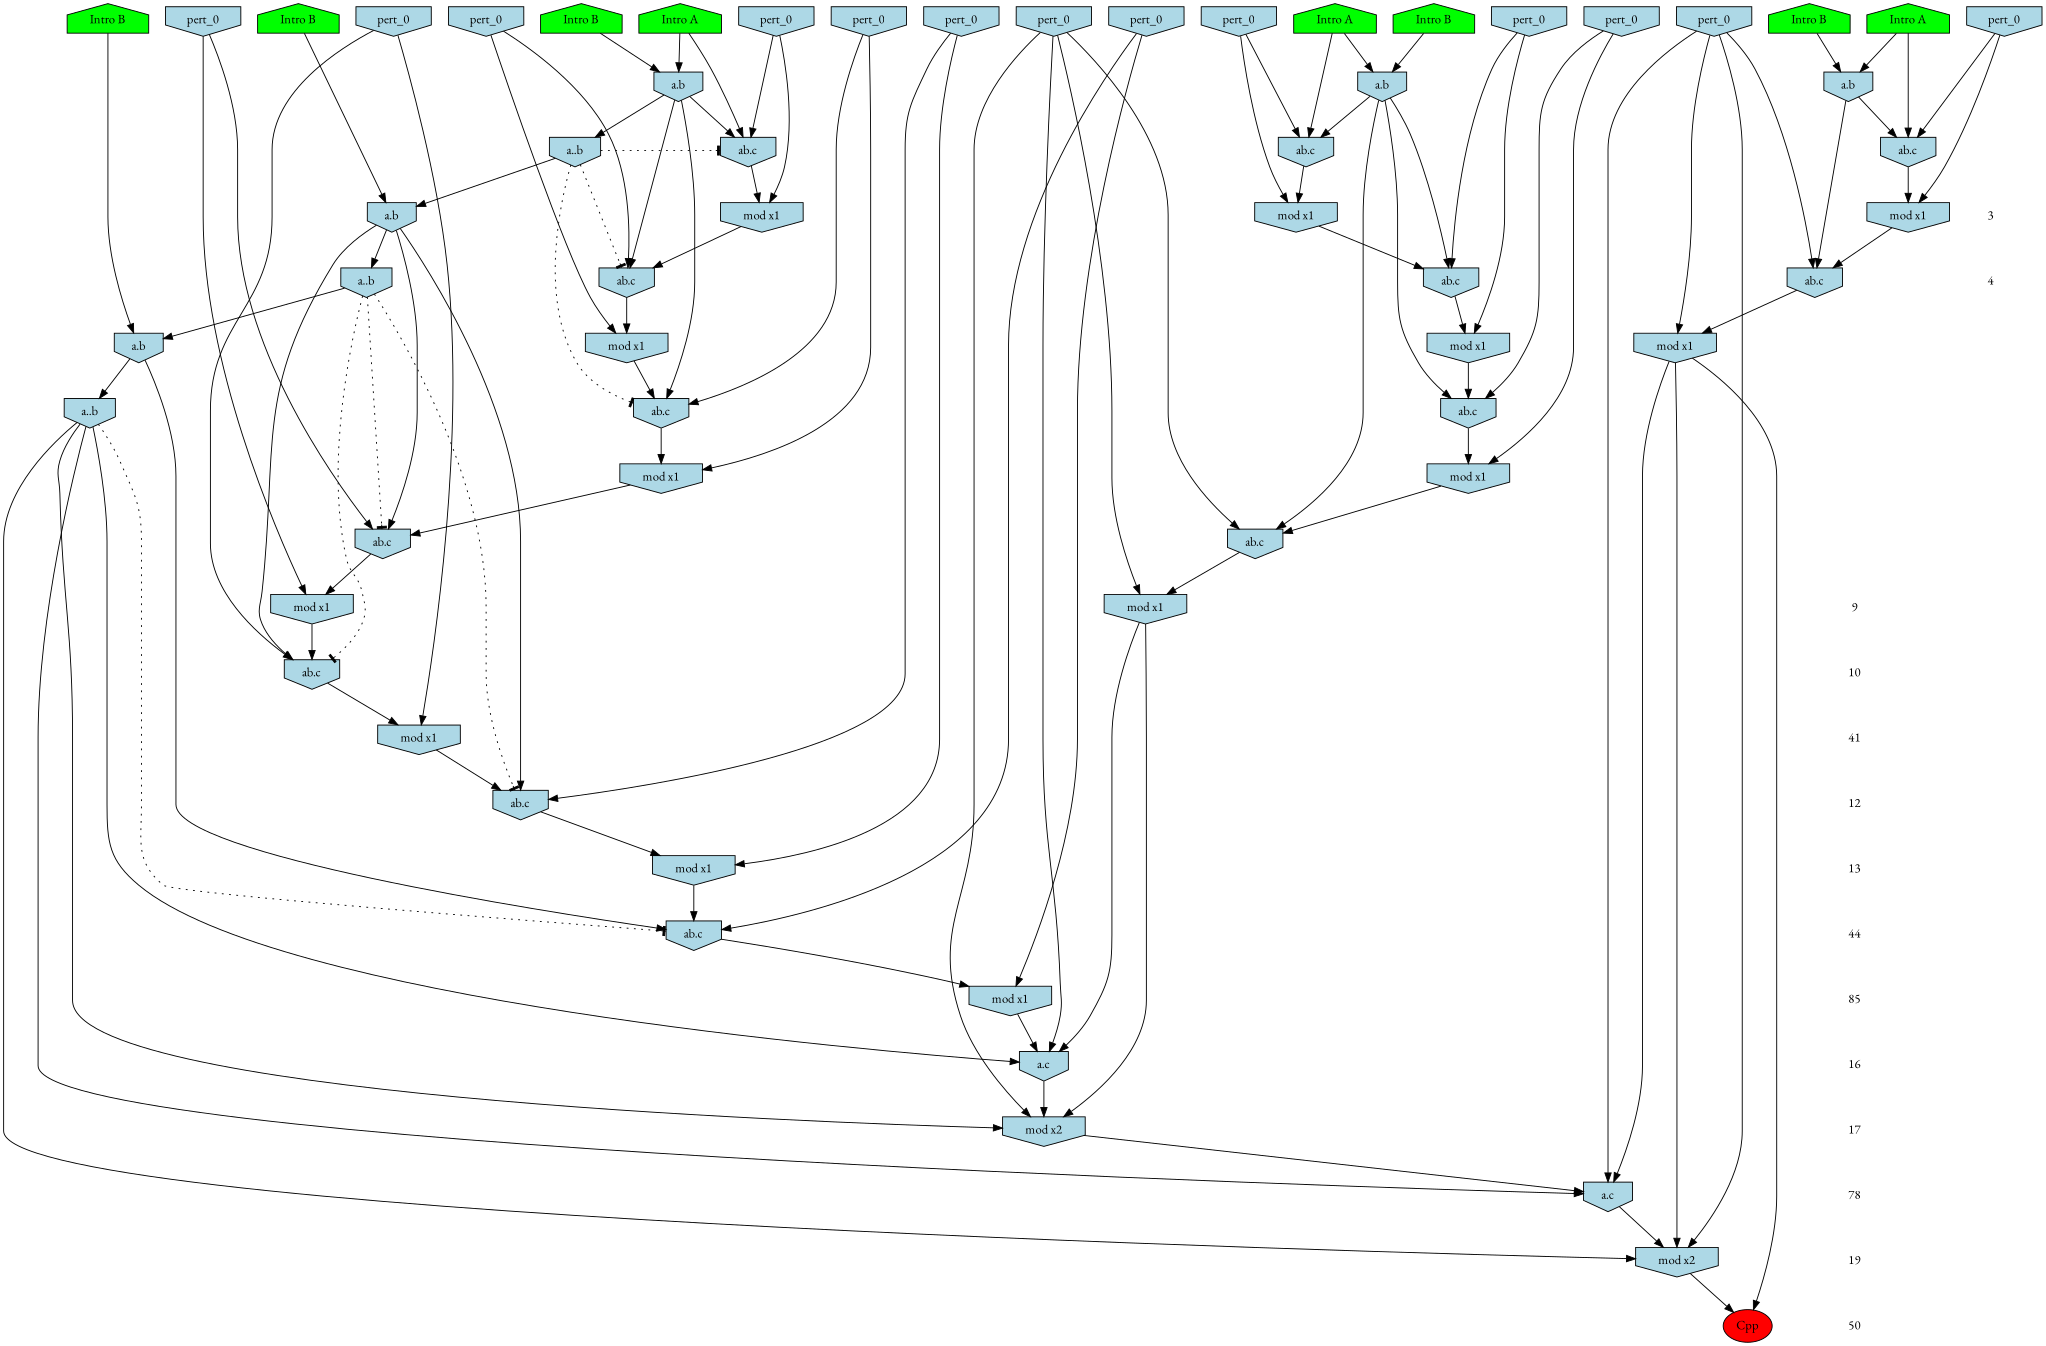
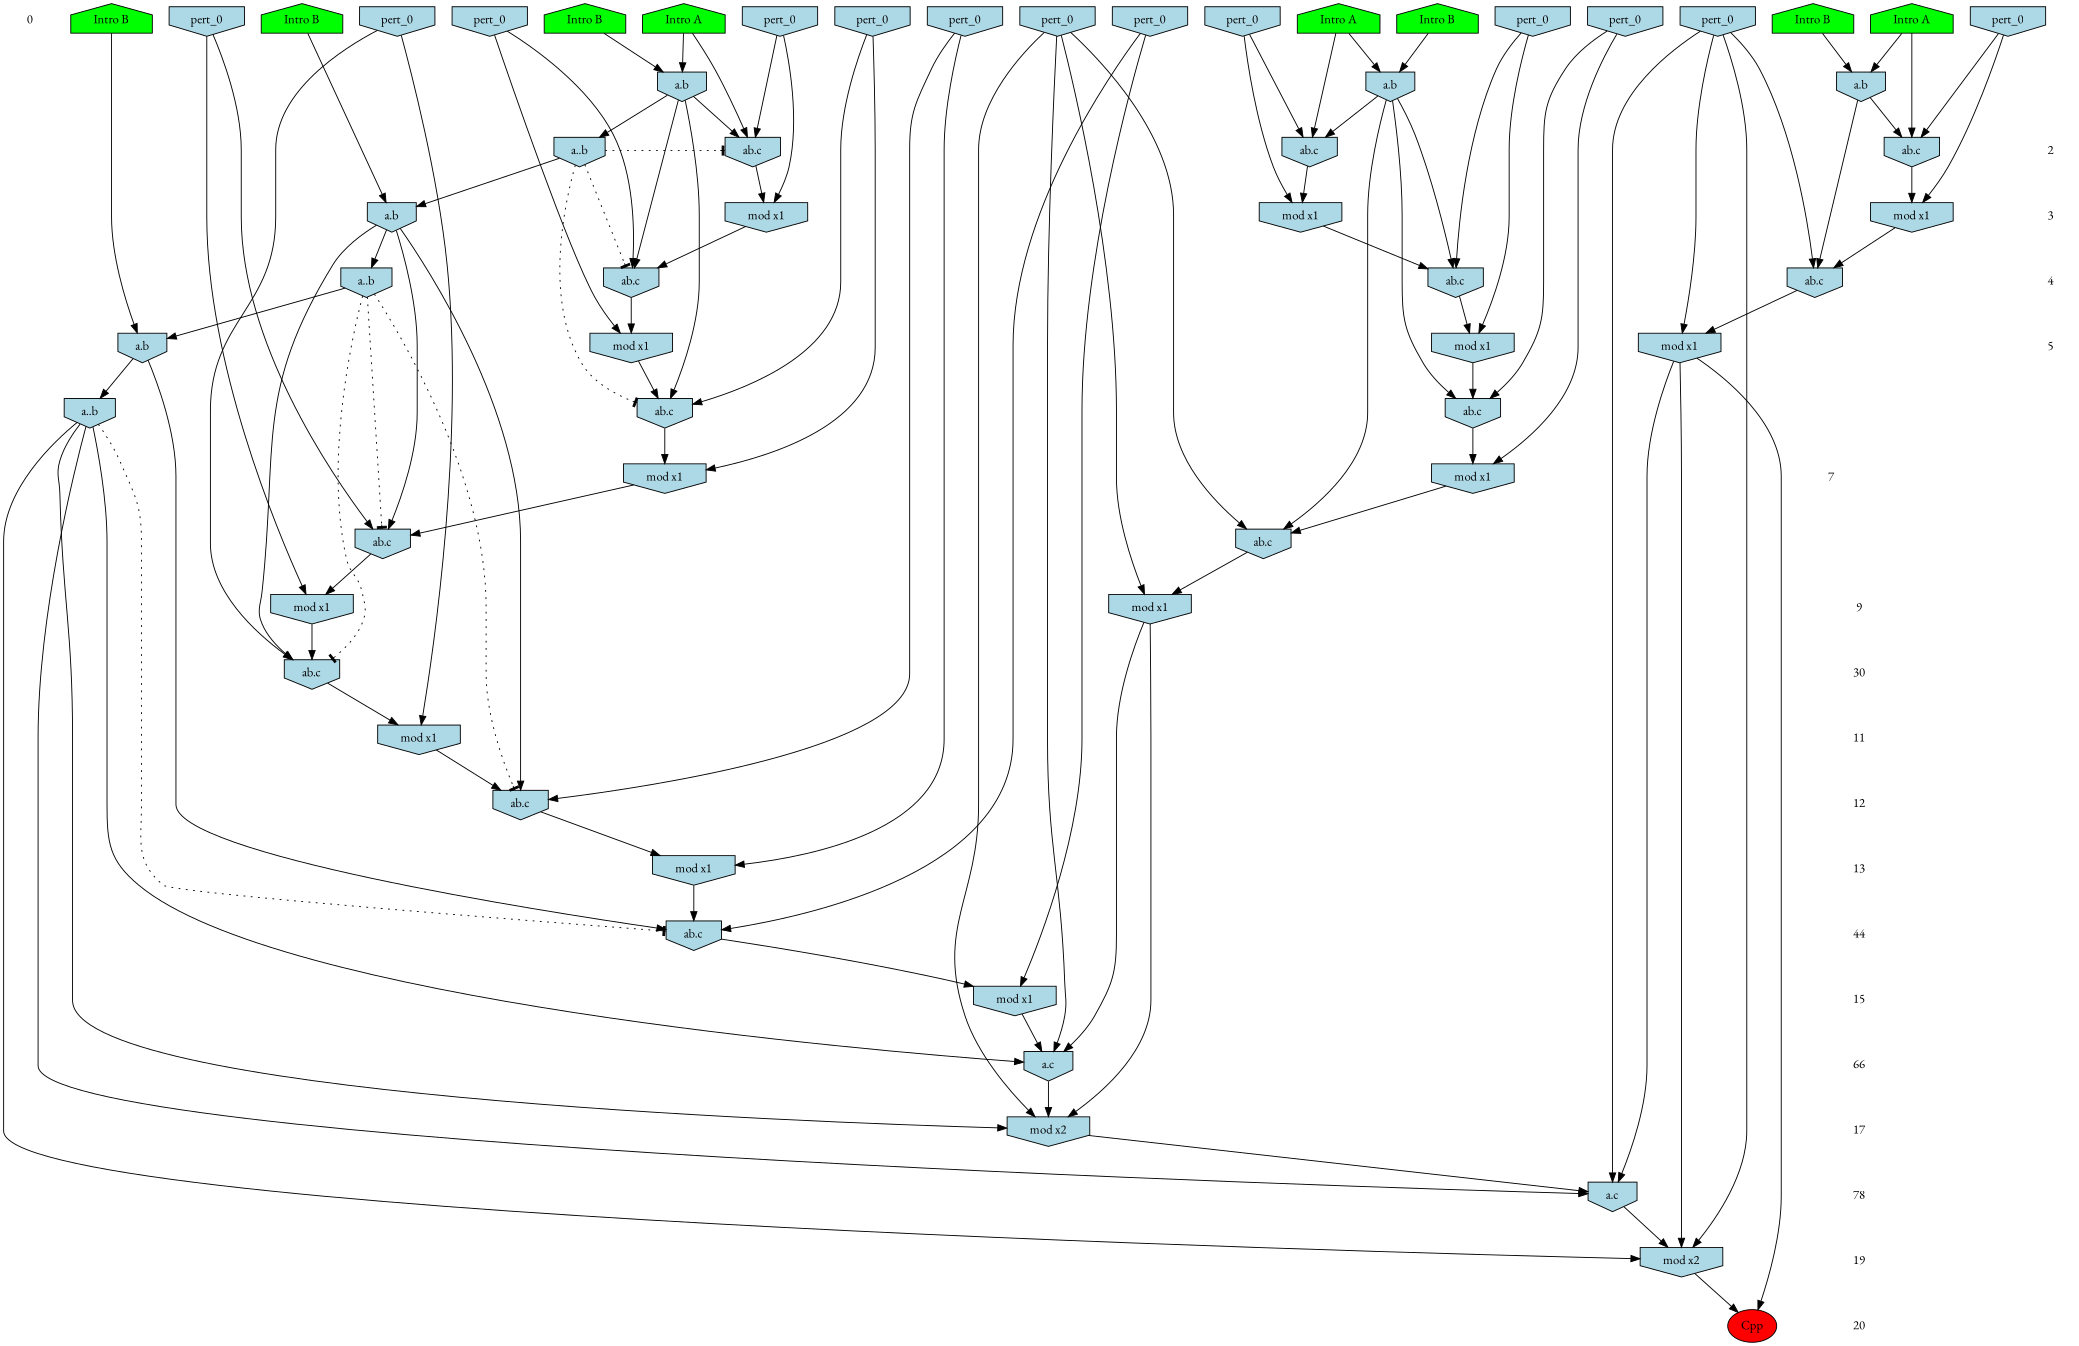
node "0": added
node "2": added
node "5": added
node "7": added
node "10": label "10" -> "30"
node "41": label "41" -> "11"
node "85": label "85" -> "15"
node "16": label "16" -> "66"
node "50": label "50" -> "20"
